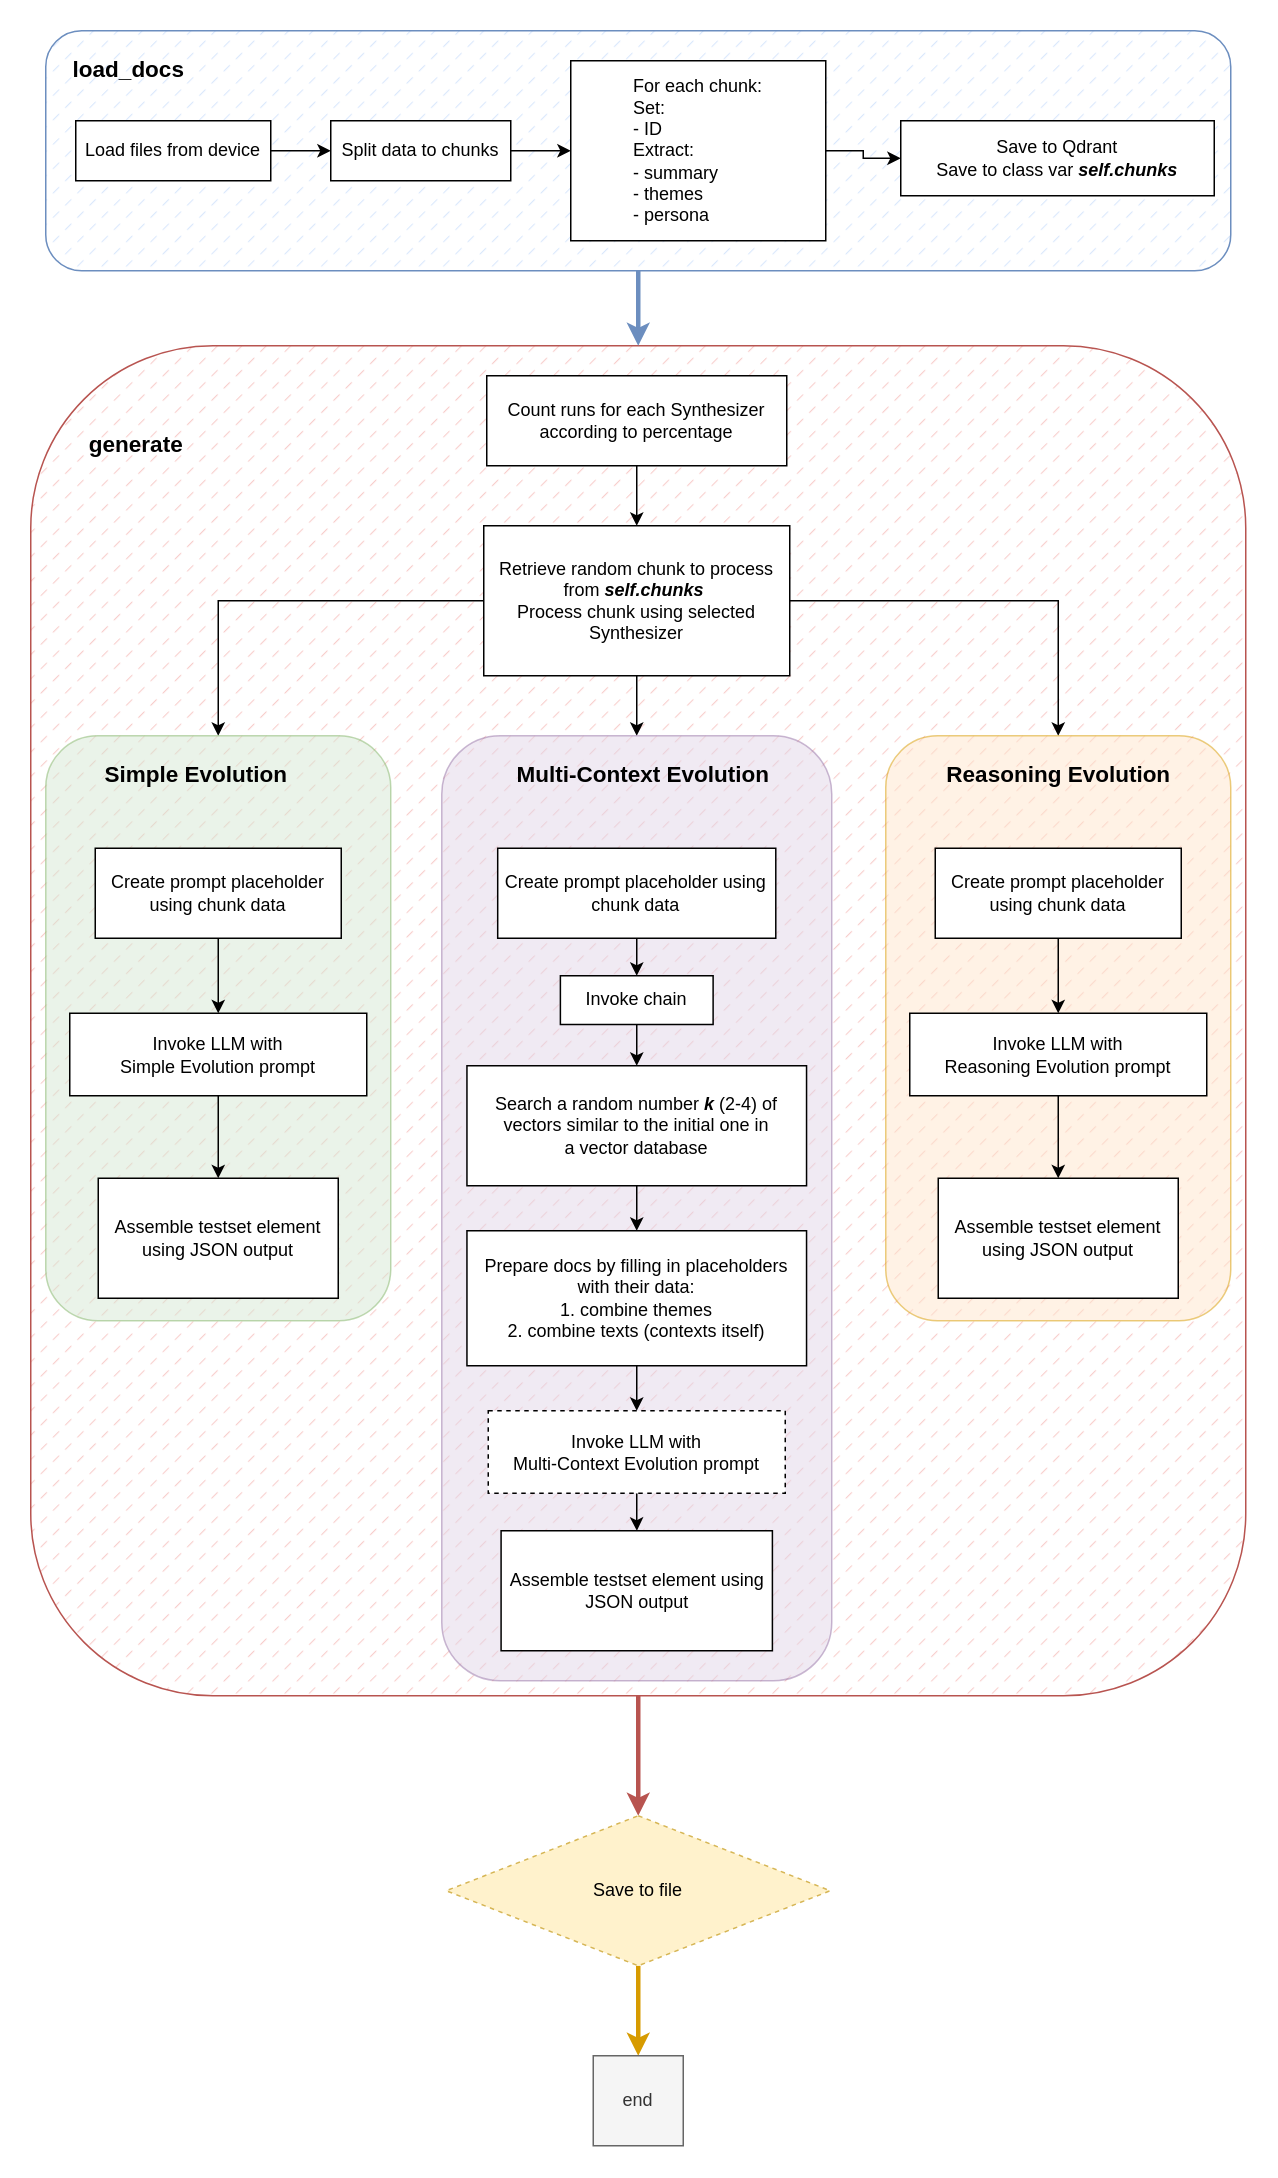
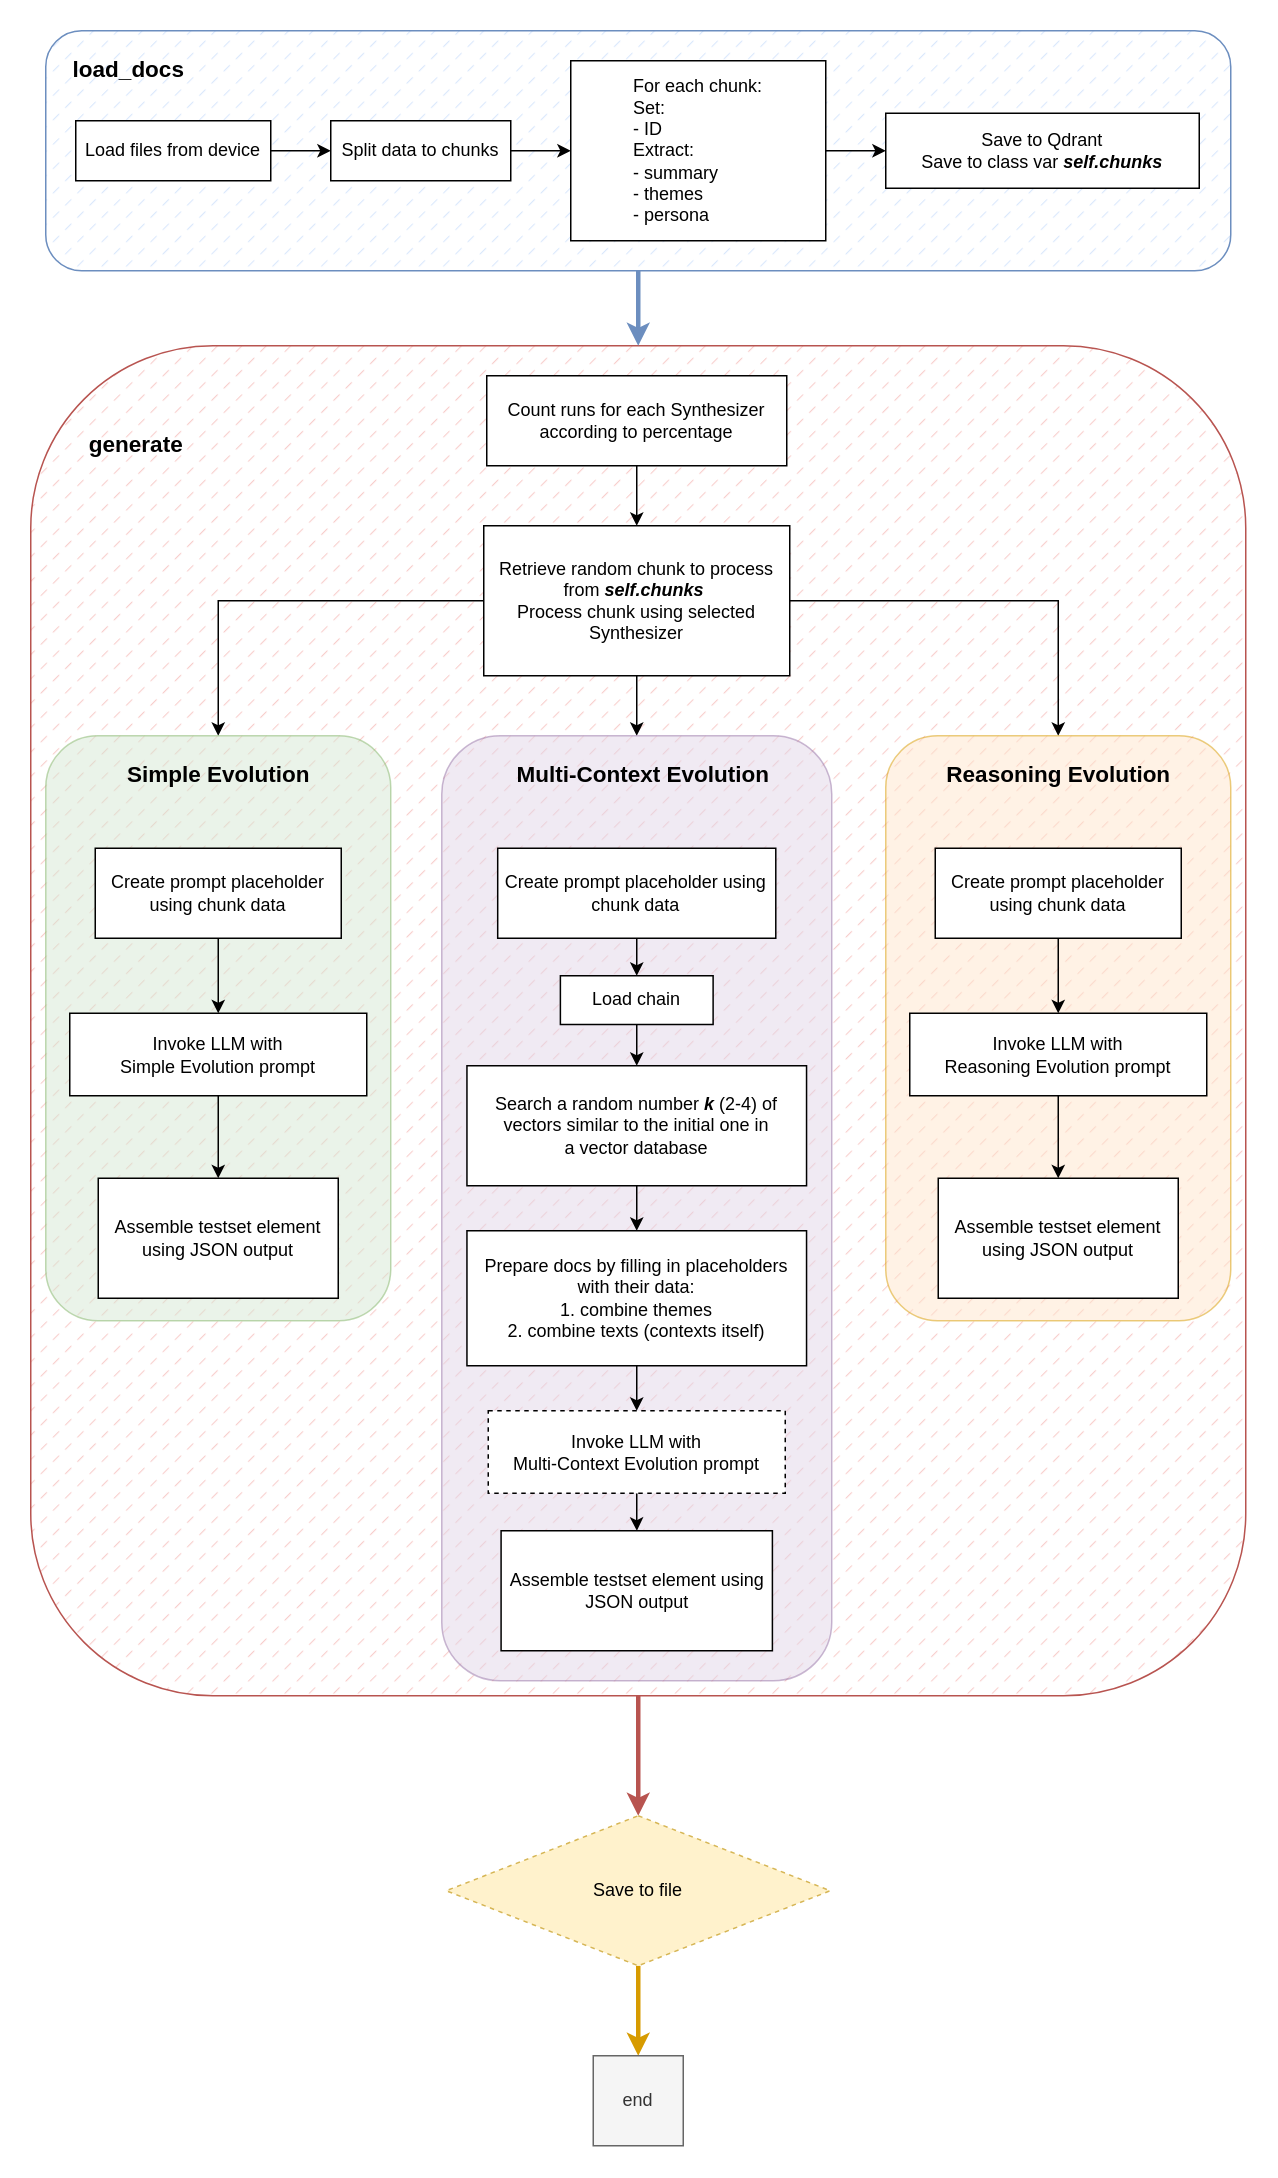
node "Save to Qdrant Save to class var self.chunks": moved (1058, 158) -> (1043, 151)
node "Simple Evolution": moved (196, 773) -> (218, 773)
node "Invoke chain": label "Invoke chain" -> "Load chain"
